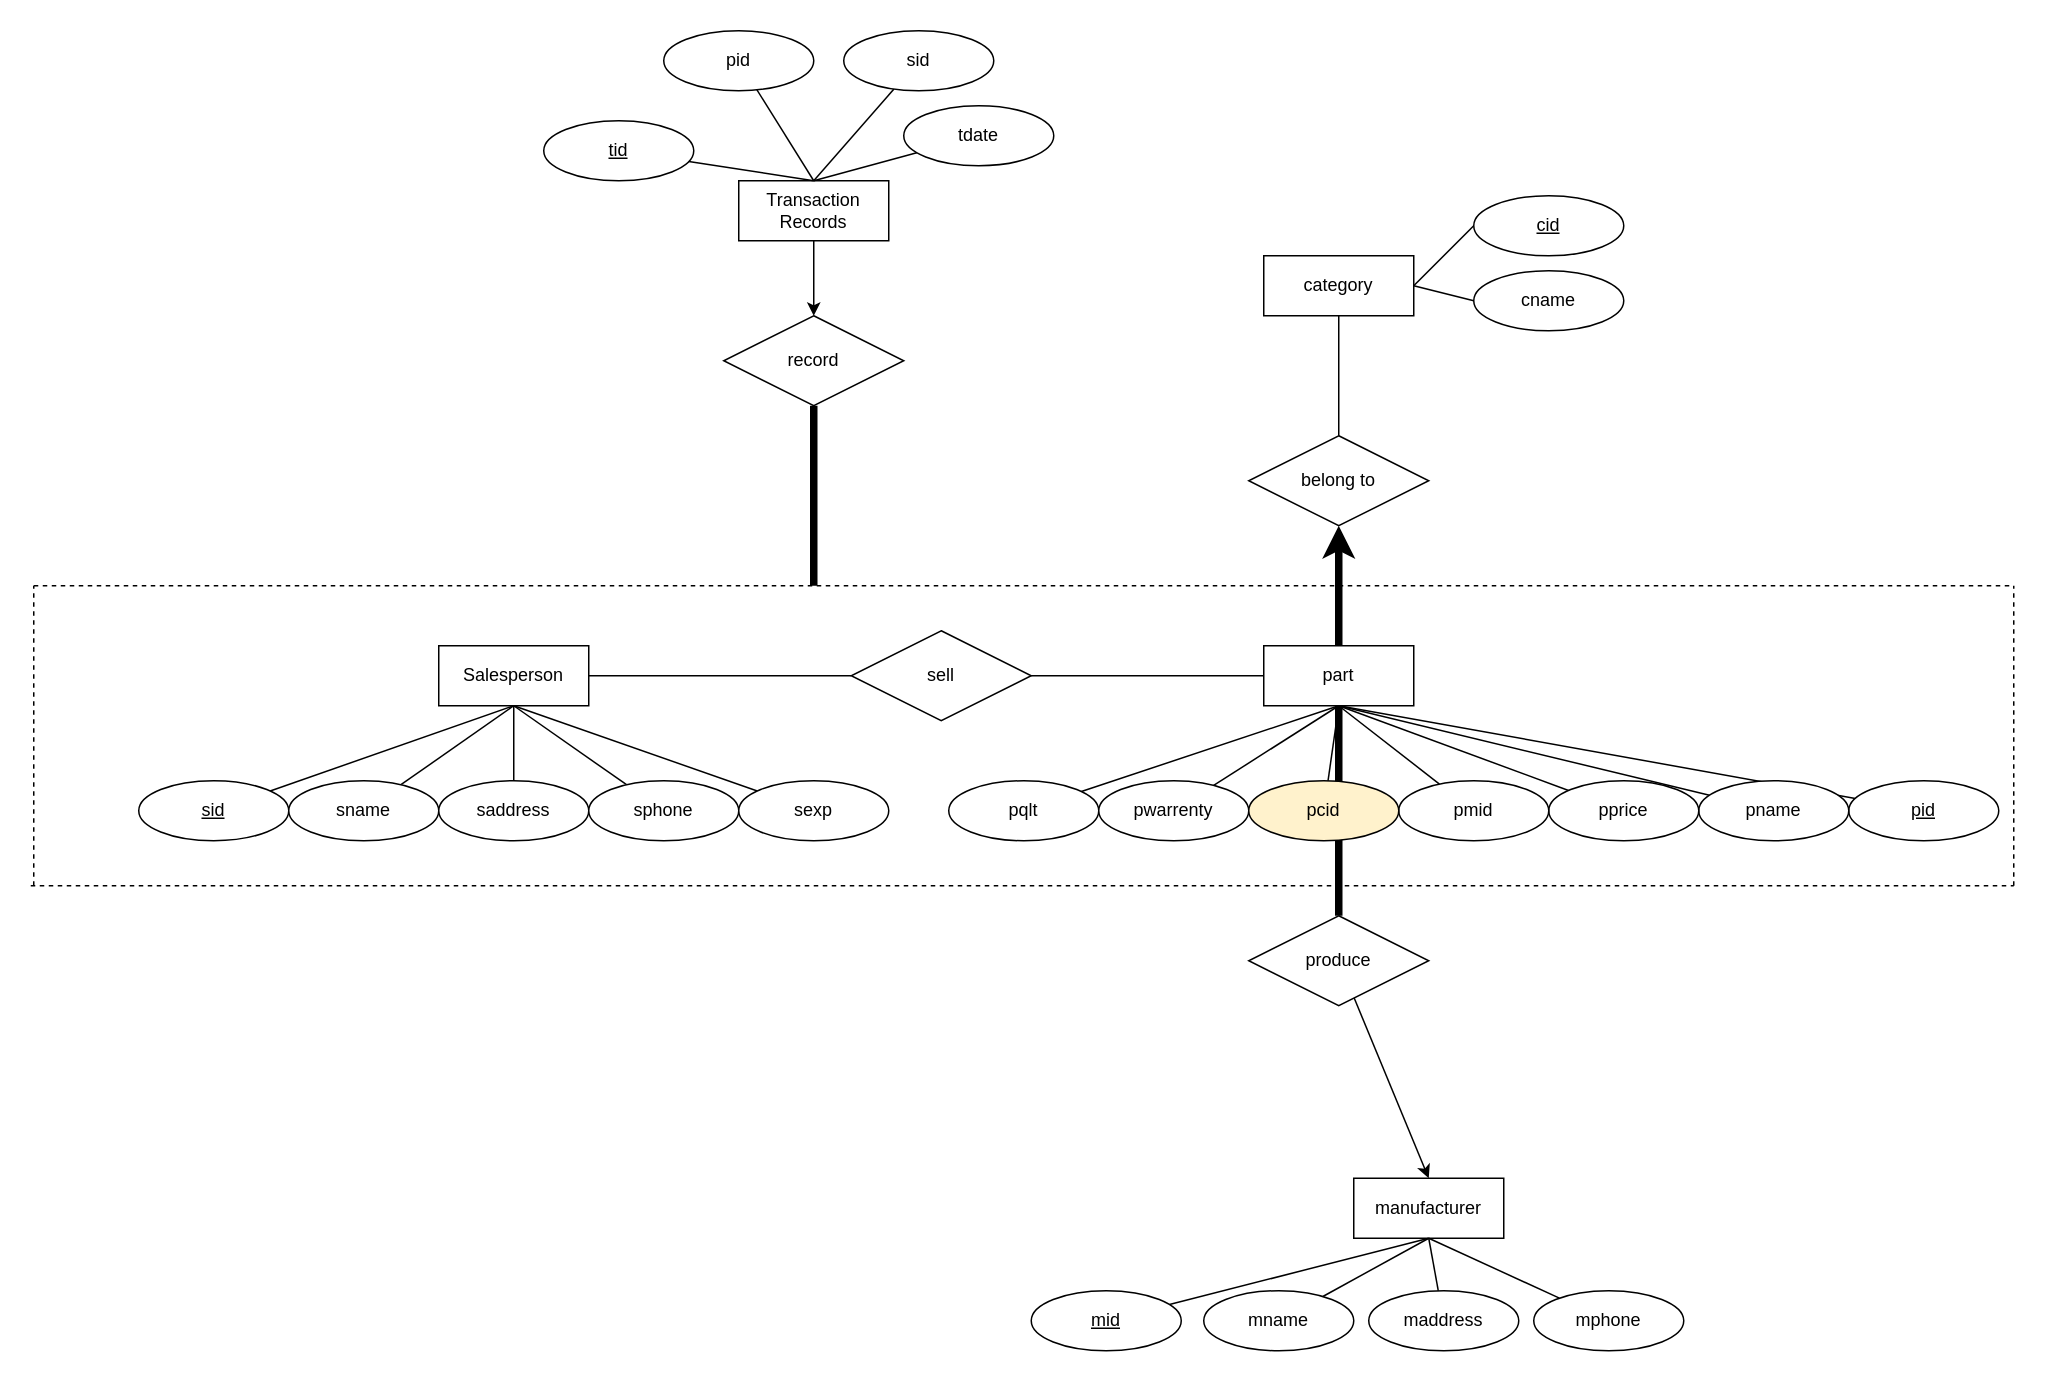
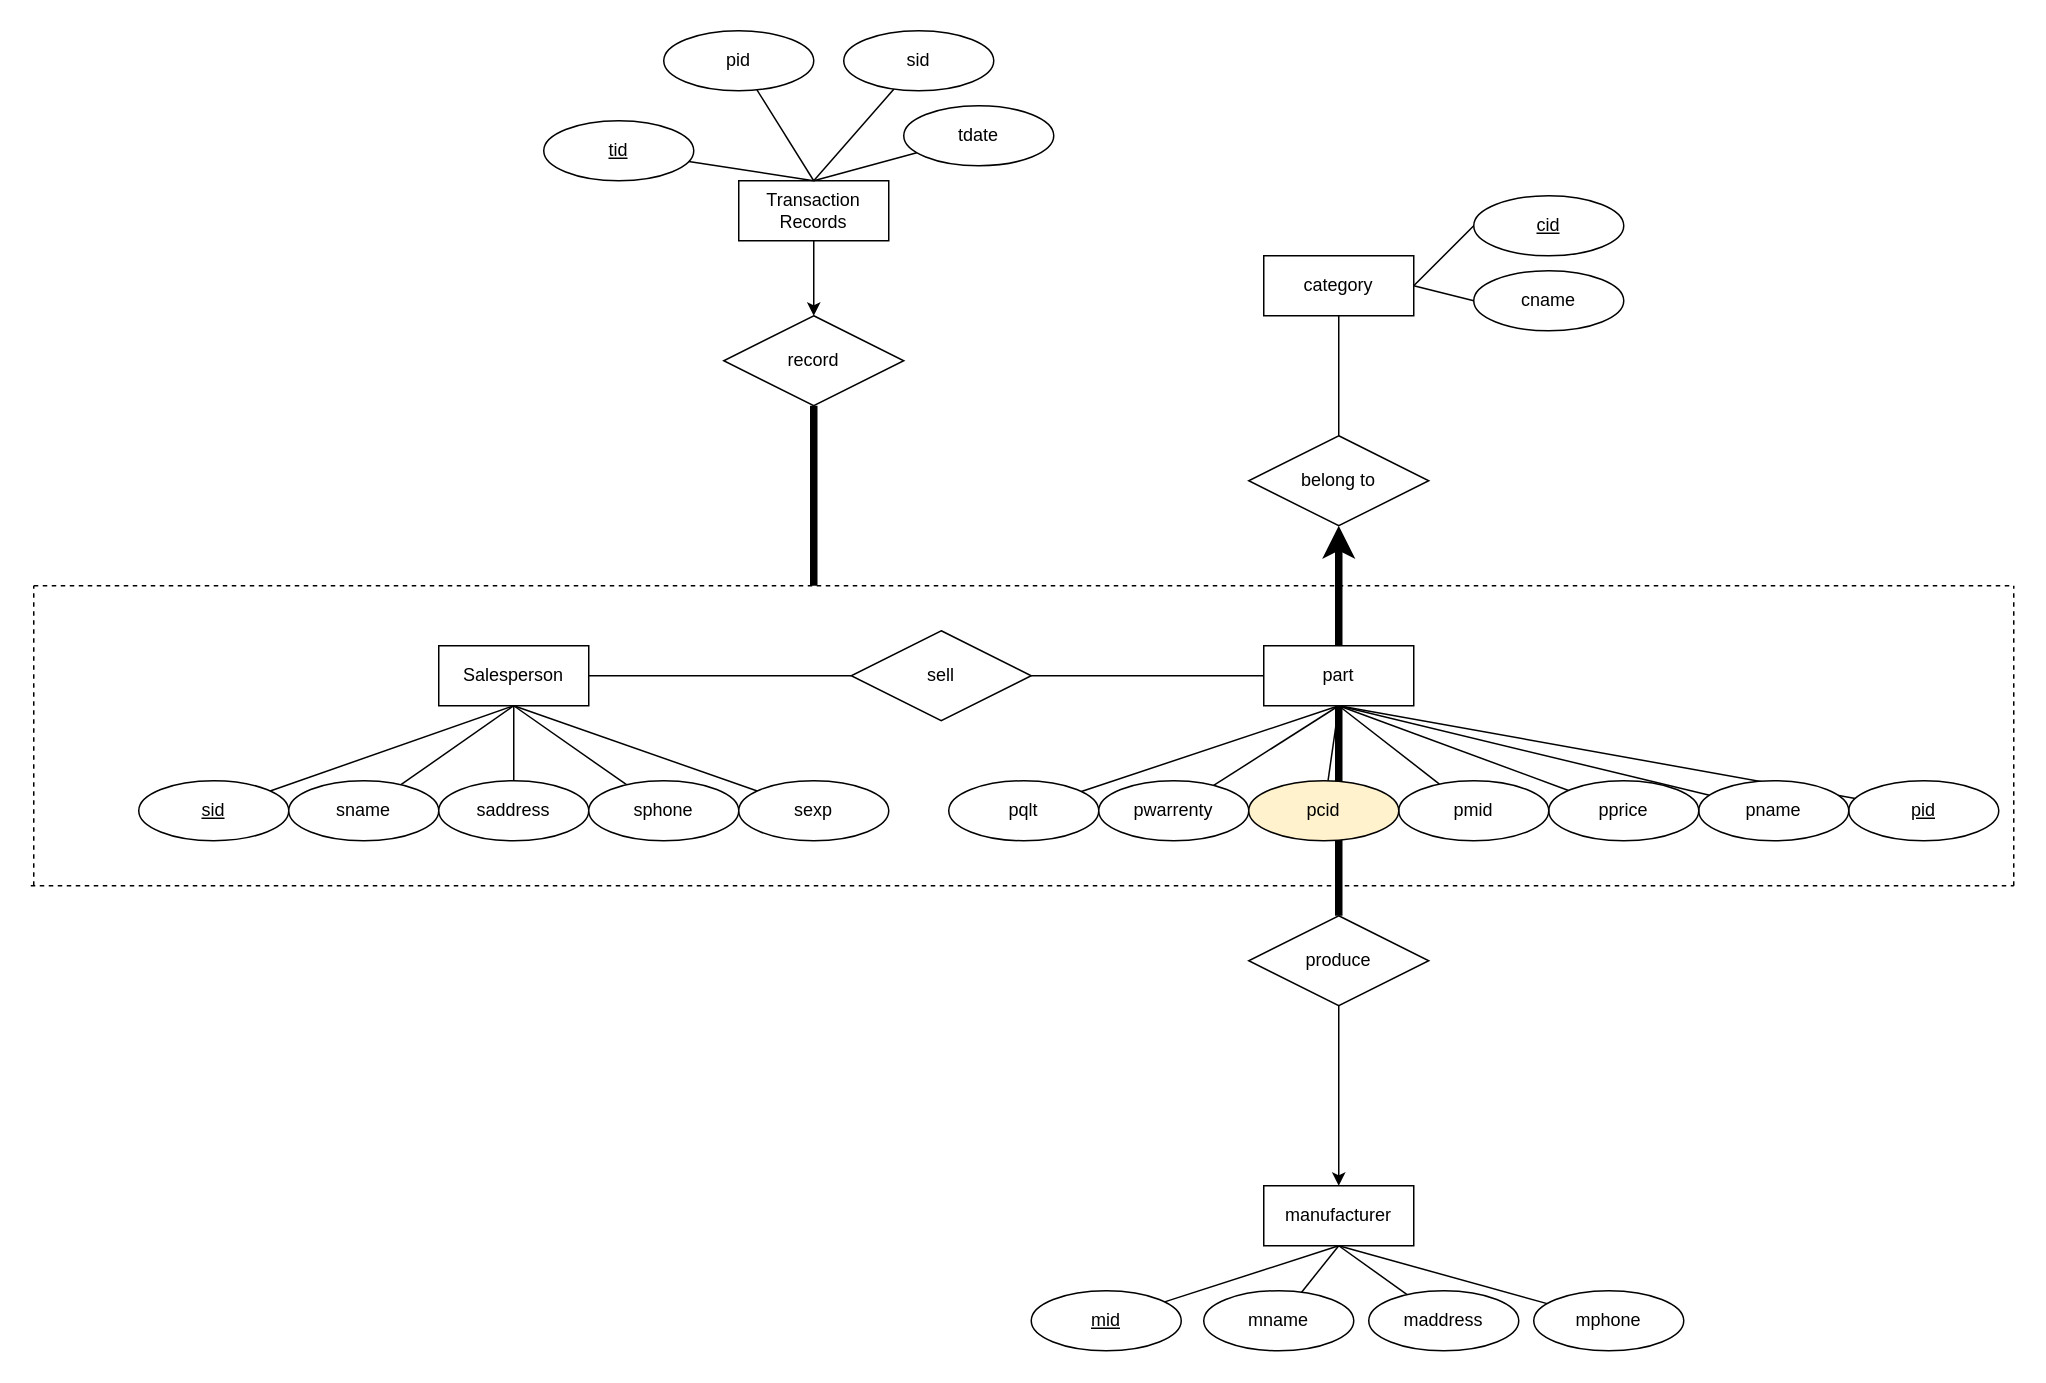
node "manufacturer": moved (1429, 1208) -> (1339, 1216)
